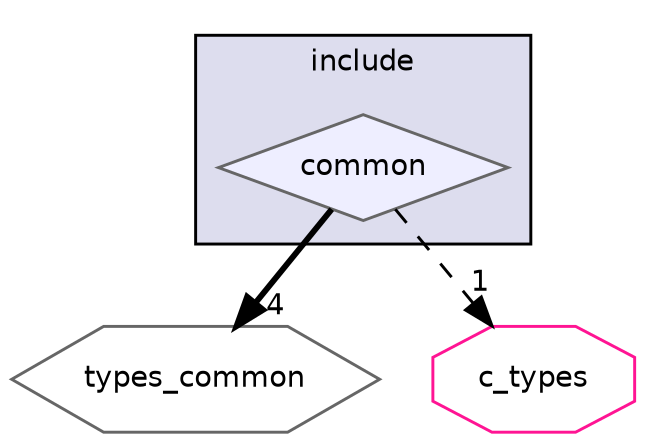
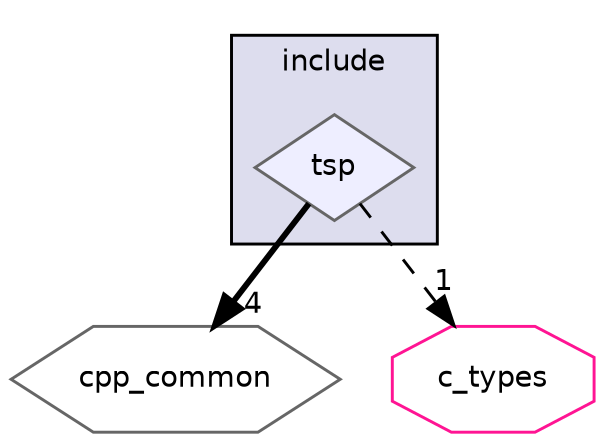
node "common": label "common" -> "tsp"
node "types_common": label "types_common" -> "cpp_common"
